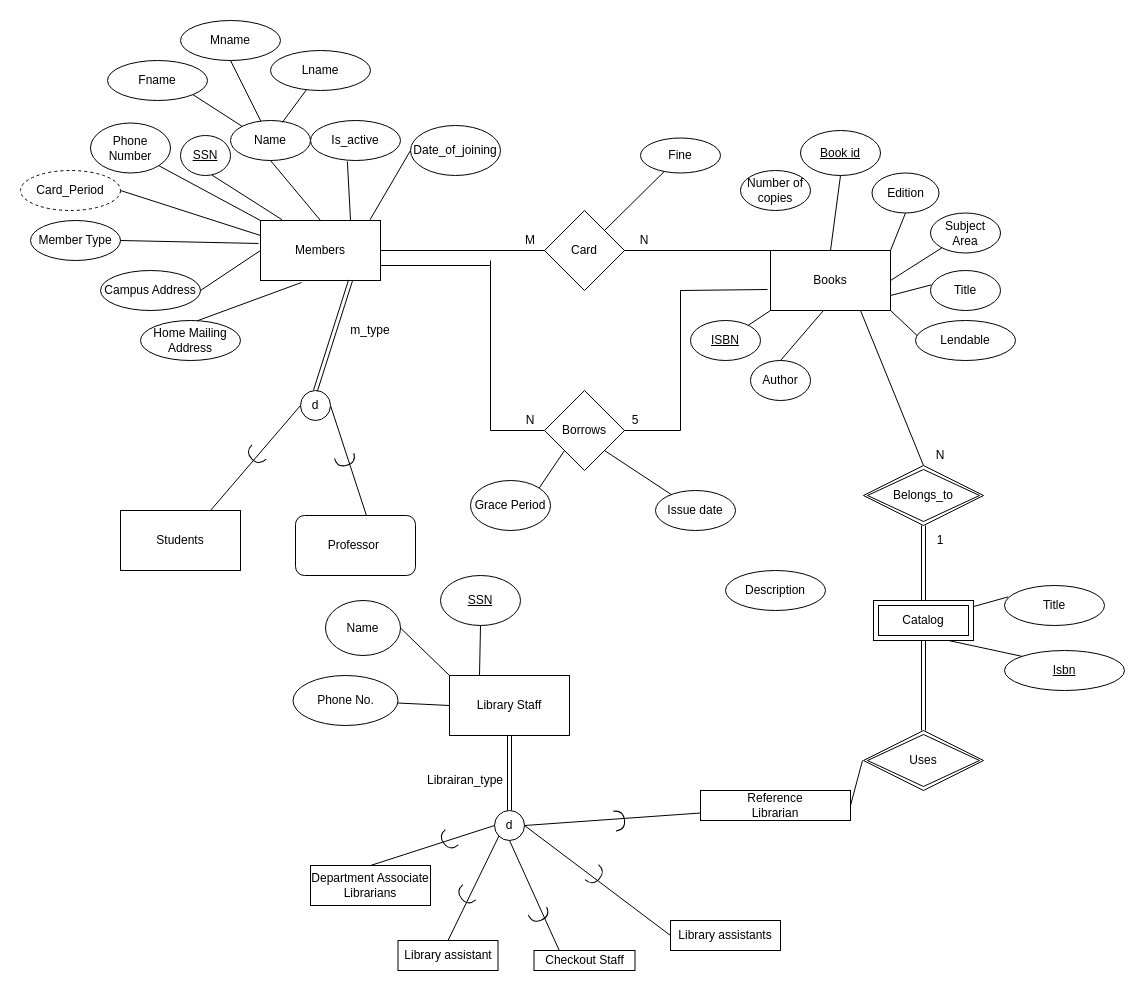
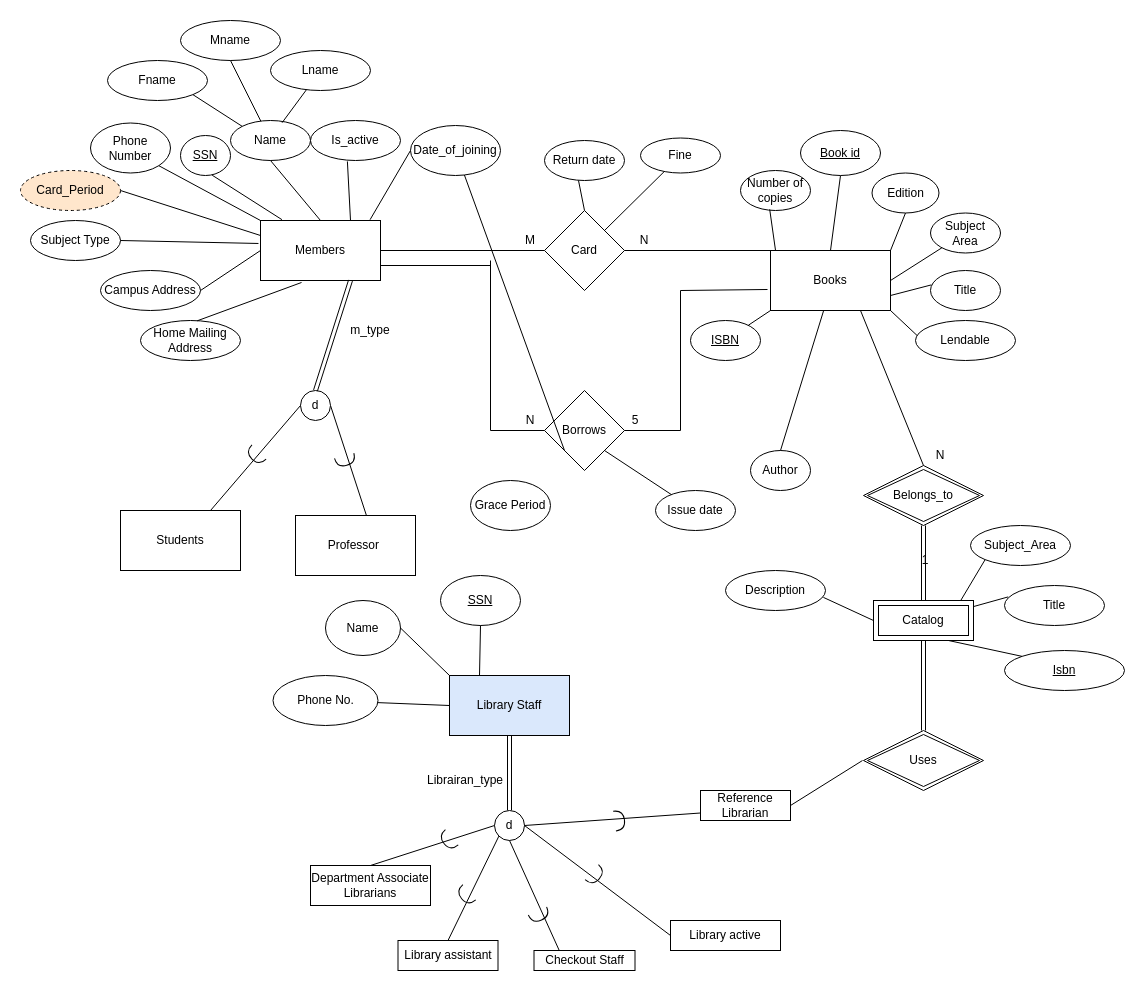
node "Return date": added
node "Card_Period": fillcolor #ffffff -> #ffe6cc
edge "Return date" -- "Card": added
edge "Number of copies" -- "Books": added
node "Member Type": label "Member Type" -> "Subject Type"
node "Author": moved (781, 381) -> (781, 471)
edge "Borrows" -- "Grace Period": now "Borrows" -- "Date_of_joining"
node "1": moved (941, 541) -> (926, 561)
node "Professor": shape rounded rectangle -> rectangle
node "Subject_Area": added
edge "Subject_Area" -- "Catalog": added
edge "Description" -- "Catalog": added
node "Phone No.": moved (346, 701) -> (326, 701)
node "Library Staff": fillcolor #ffffff -> #dae8fc
node "Reference Librarian": size 150x30 -> 90x30
node "Library assistants": label "Library assistants" -> "Library active"
